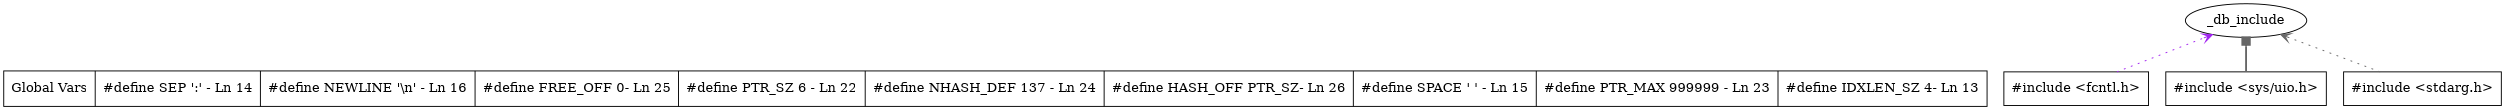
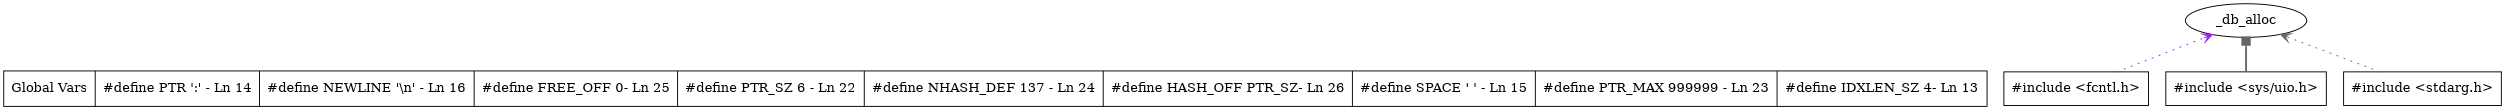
node "_db_include": label "_db_include" -> "_db_alloc"
node "Global Vars": text "#define SEP ':' - Ln 14" -> "#define PTR ':' - Ln 14"
